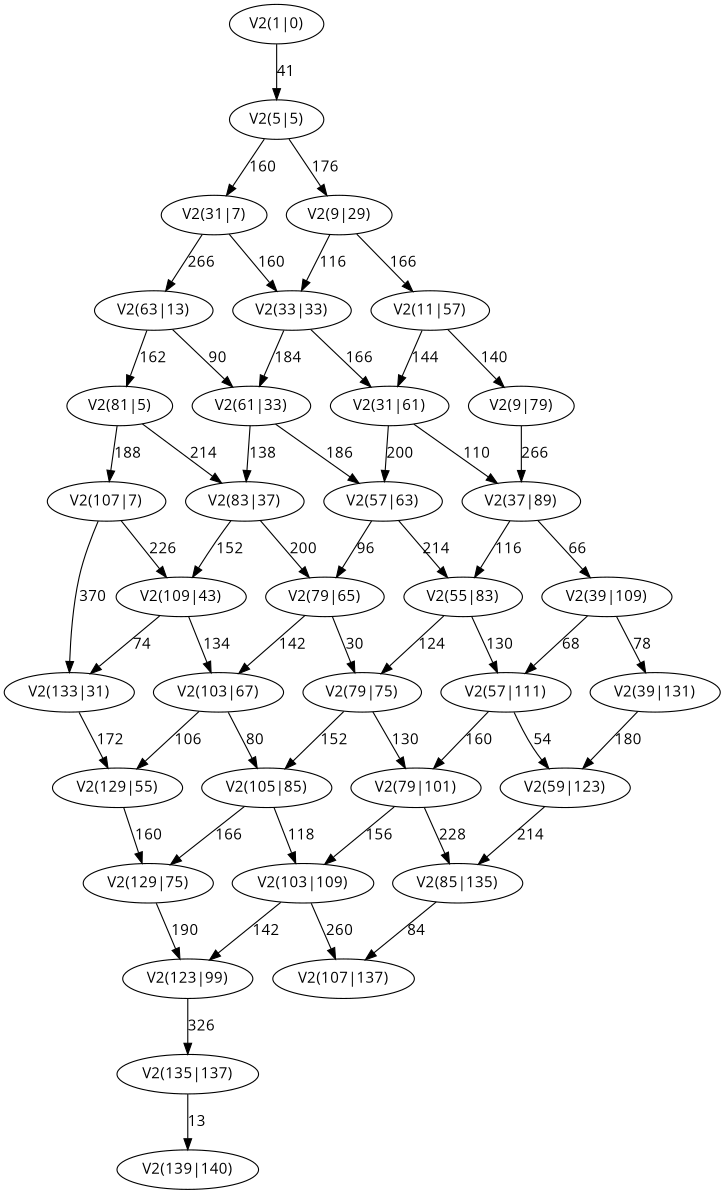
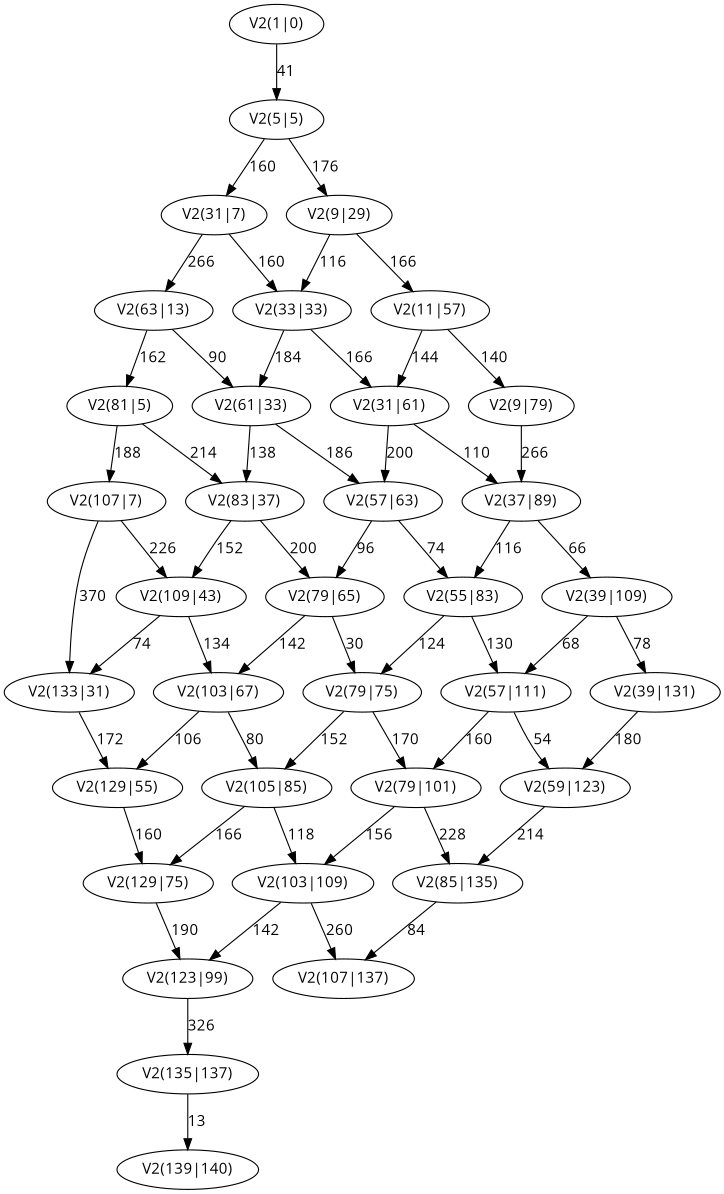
edge "V2(57|63)" -> "V2(55|83)": label "214" -> "74"
edge "V2(79|75)" -> "V2(79|101)": label "130" -> "170"
